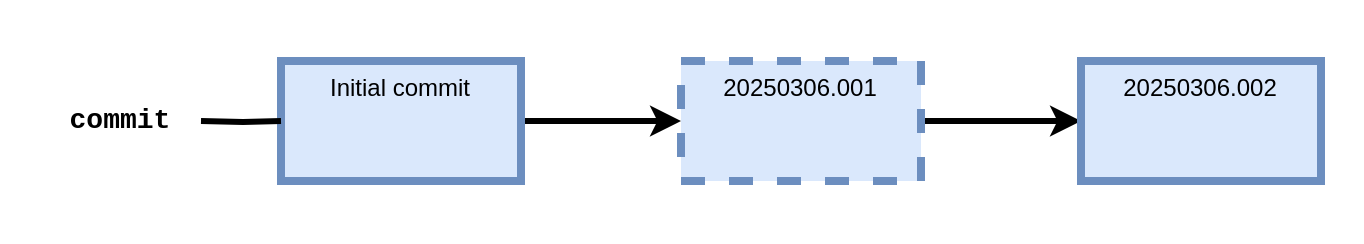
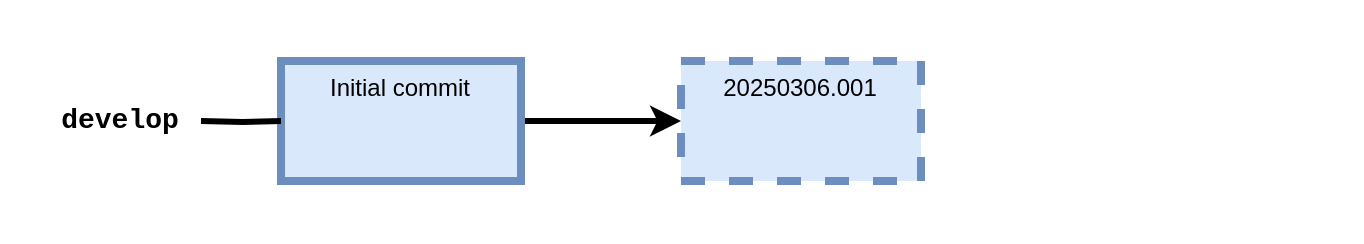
node "commit": label "commit" -> "develop"
edge "20250306.001" -> "20250306.002": removed
node "20250306.002": removed
